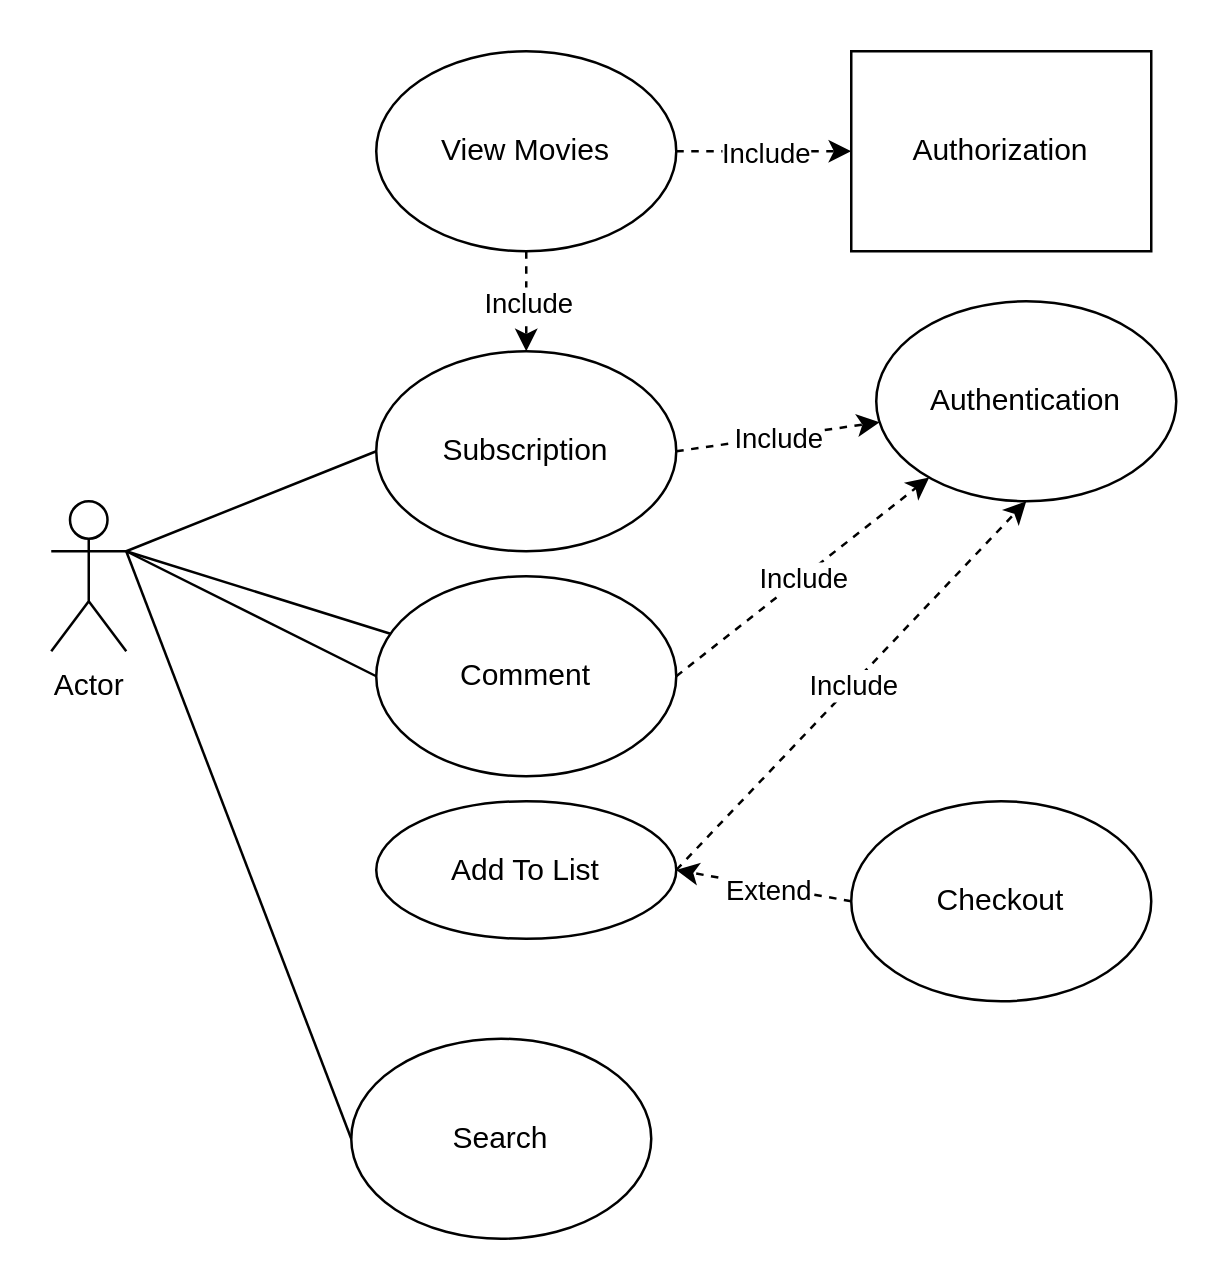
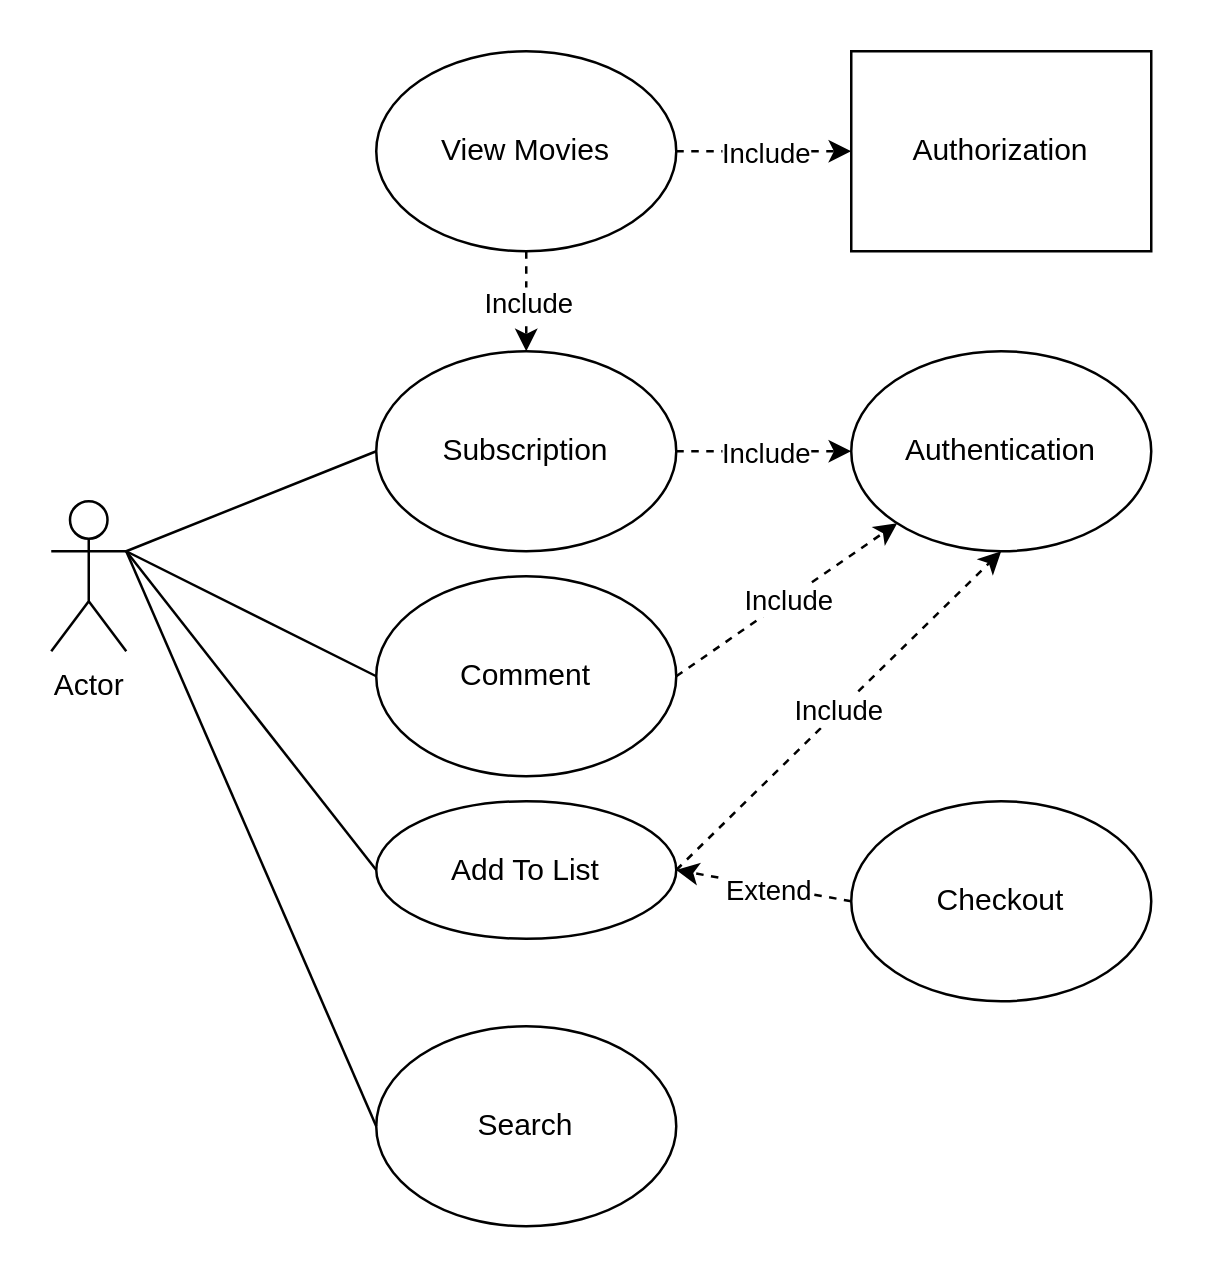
node "Authentication": moved (1026, 401) -> (1001, 451)
edge "Actor" -- "Comment": now "Actor" -- "Add To List"
node "Search": moved (501, 1139) -> (526, 1126)
